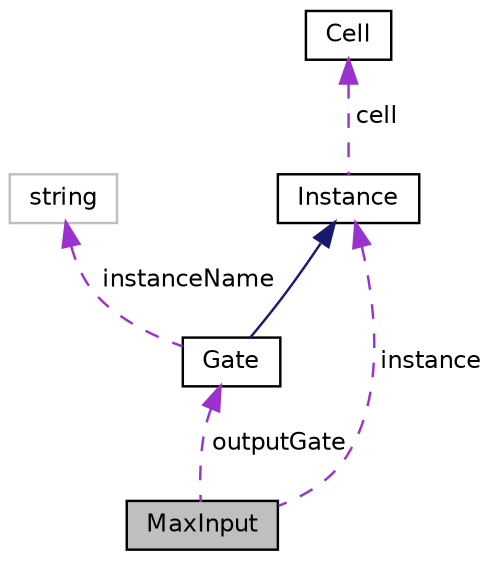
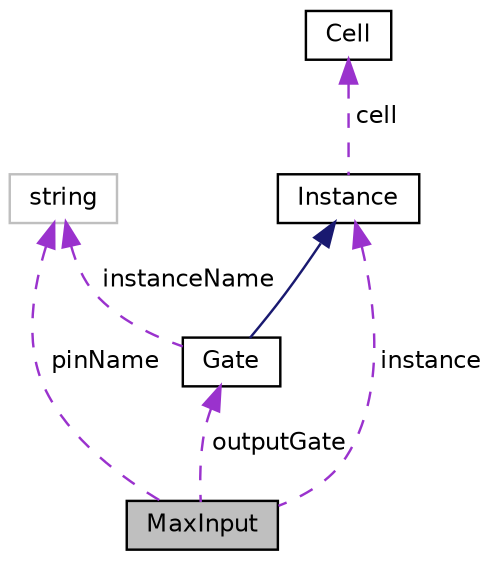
edge "MaxInput" -> "string": added, label "pinName"
